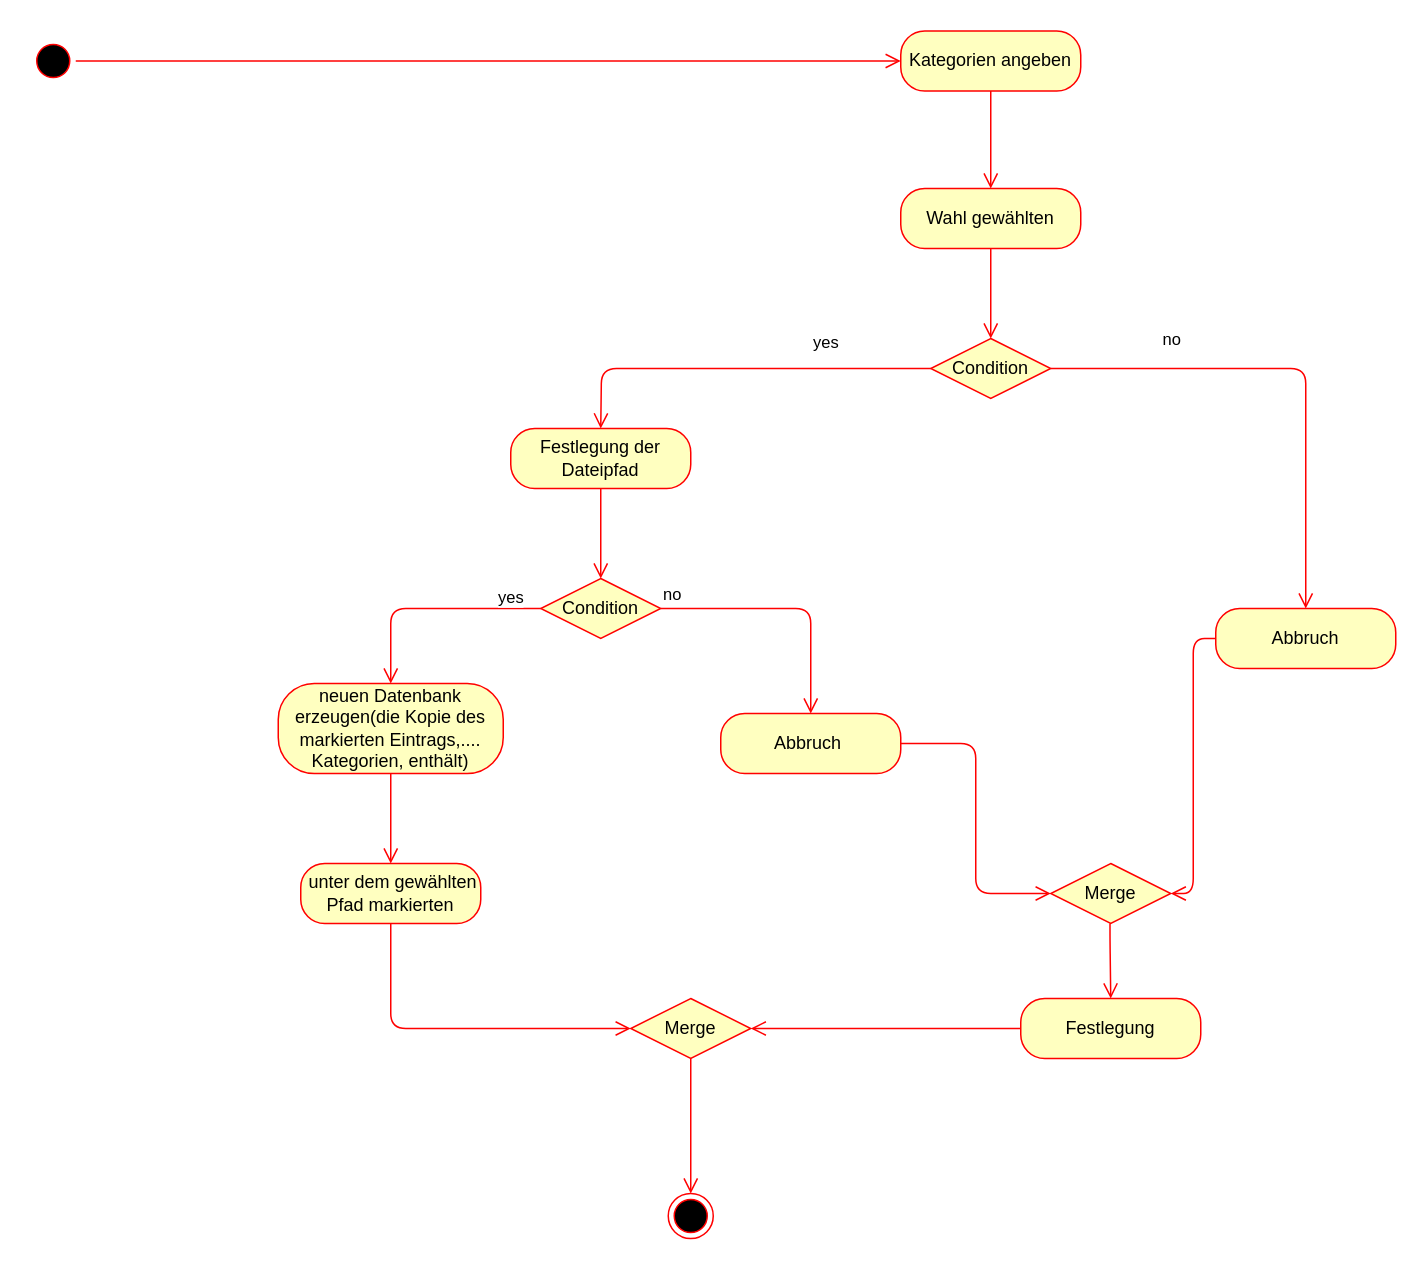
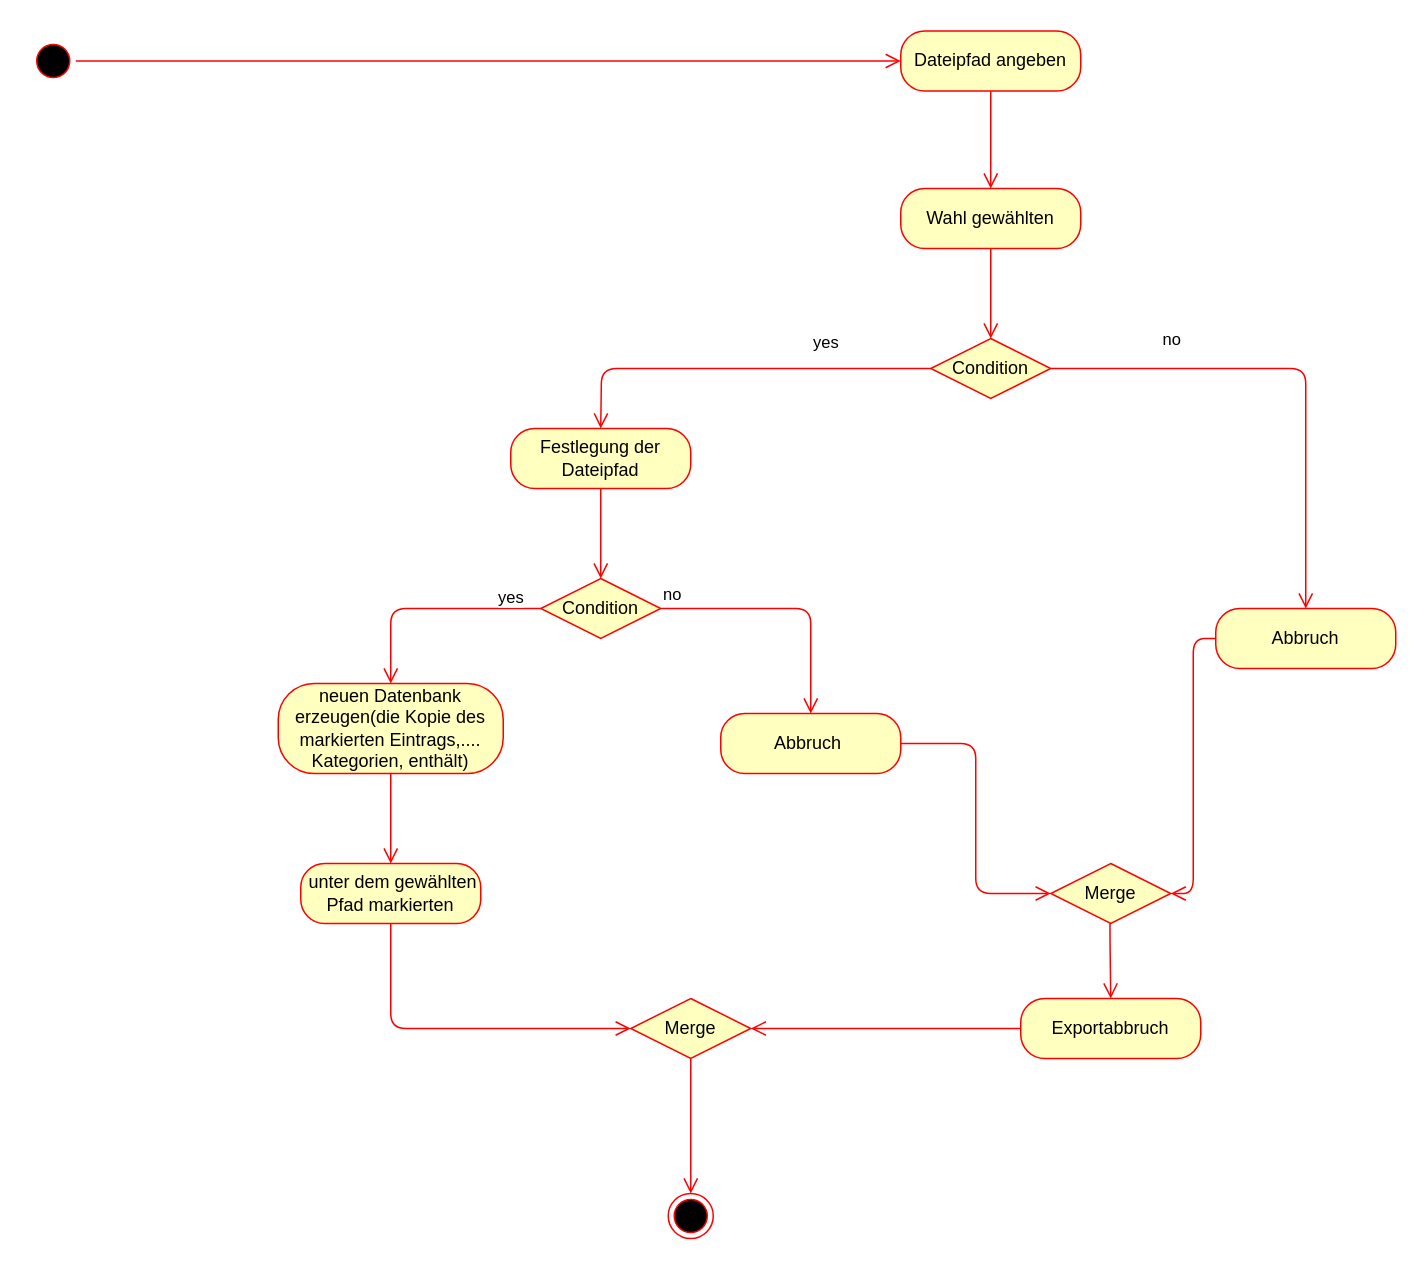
node "Kategorien angeben": label "Kategorien angeben" -> "Dateipfad angeben"
node "Festlegung": label "Festlegung" -> "Exportabbruch"
